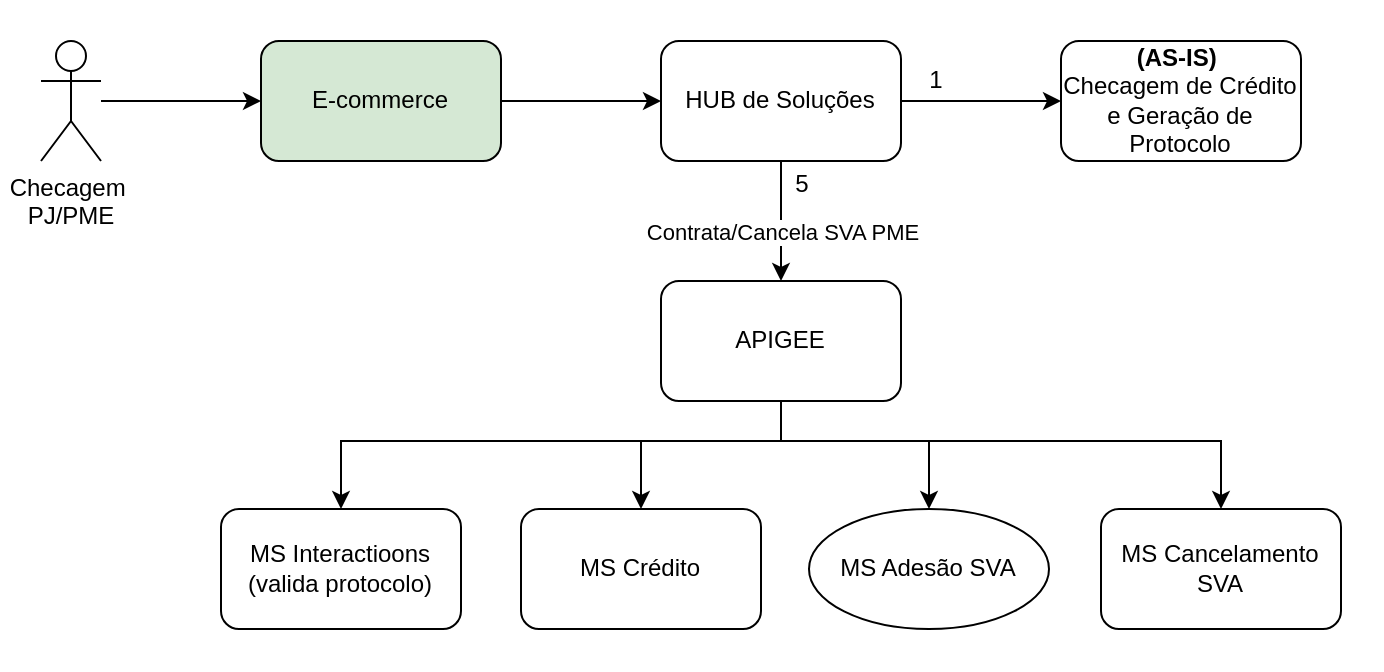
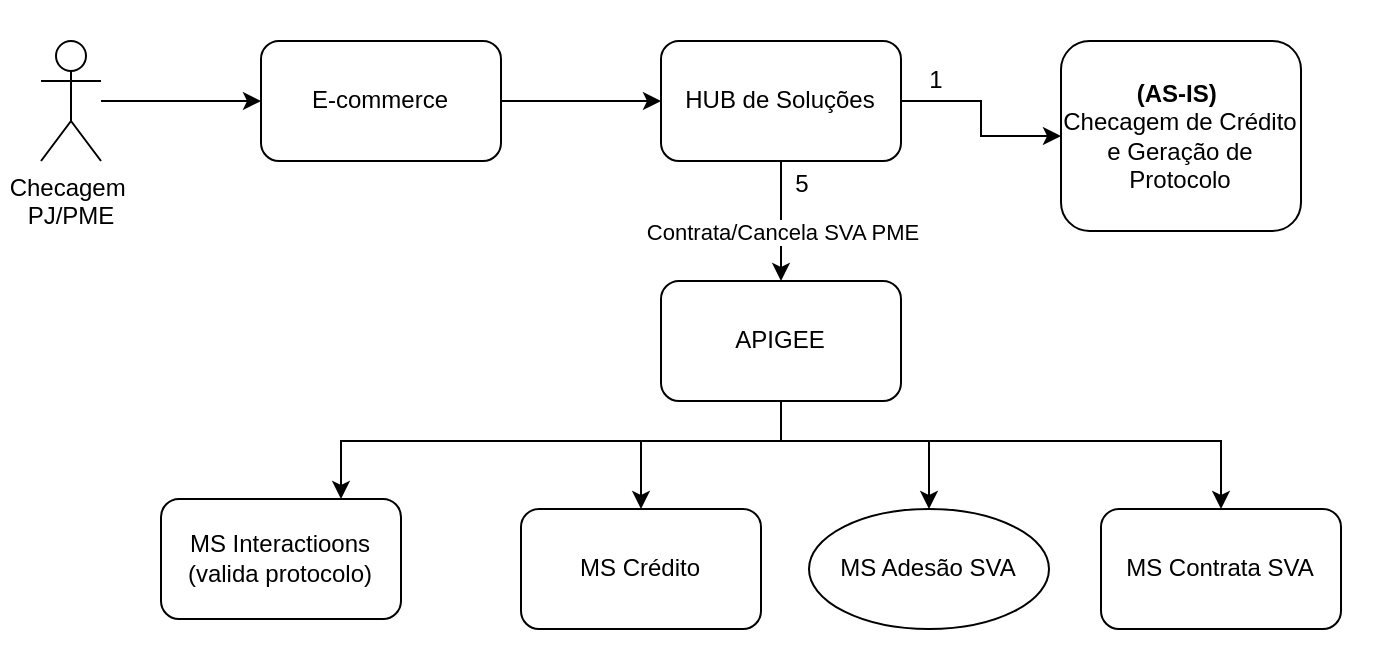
node "E-commerce": fillcolor #d5e8d4 -> #ffffff
node "(AS-IS) Checagem de Crédito e Geração de Protocolo": size 240x120 -> 240x190
node "MS Interactioons (valida protocolo)": moved (341, 569) -> (281, 559)
node "MS Cancelamento SVA": label "MS Cancelamento SVA" -> "MS Contrata SVA"
